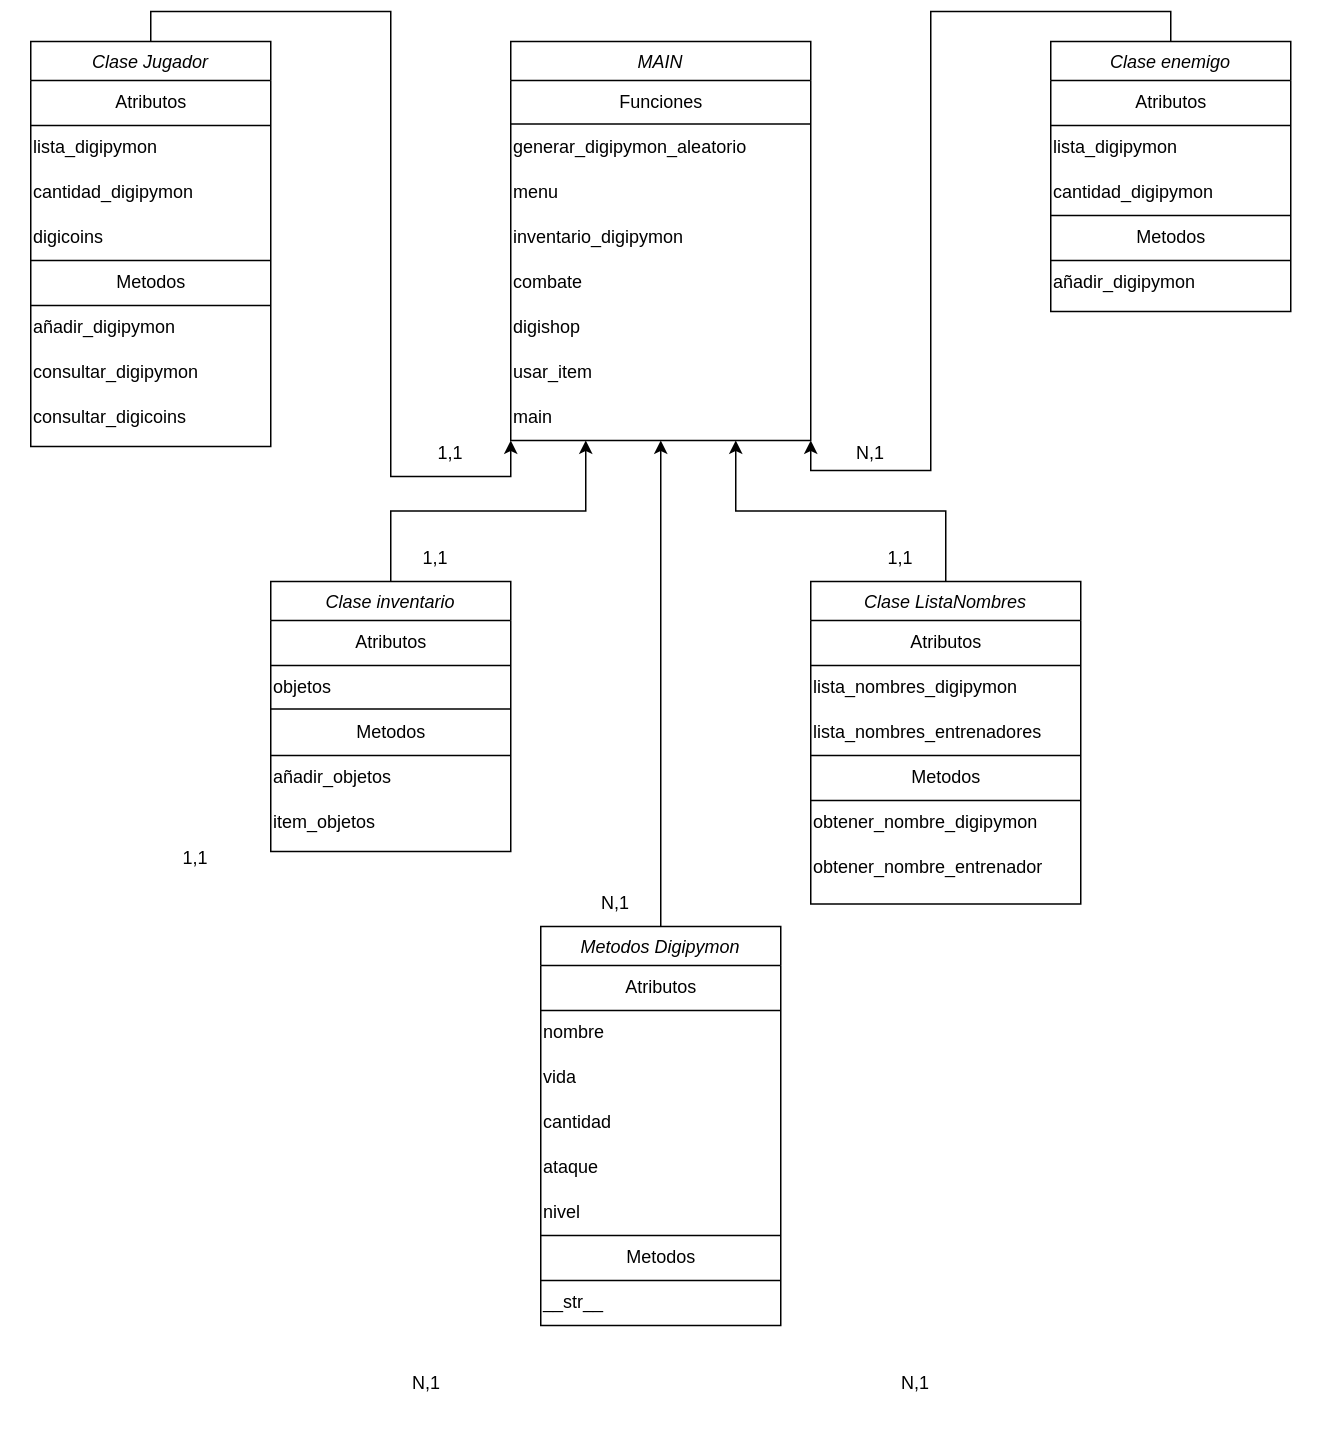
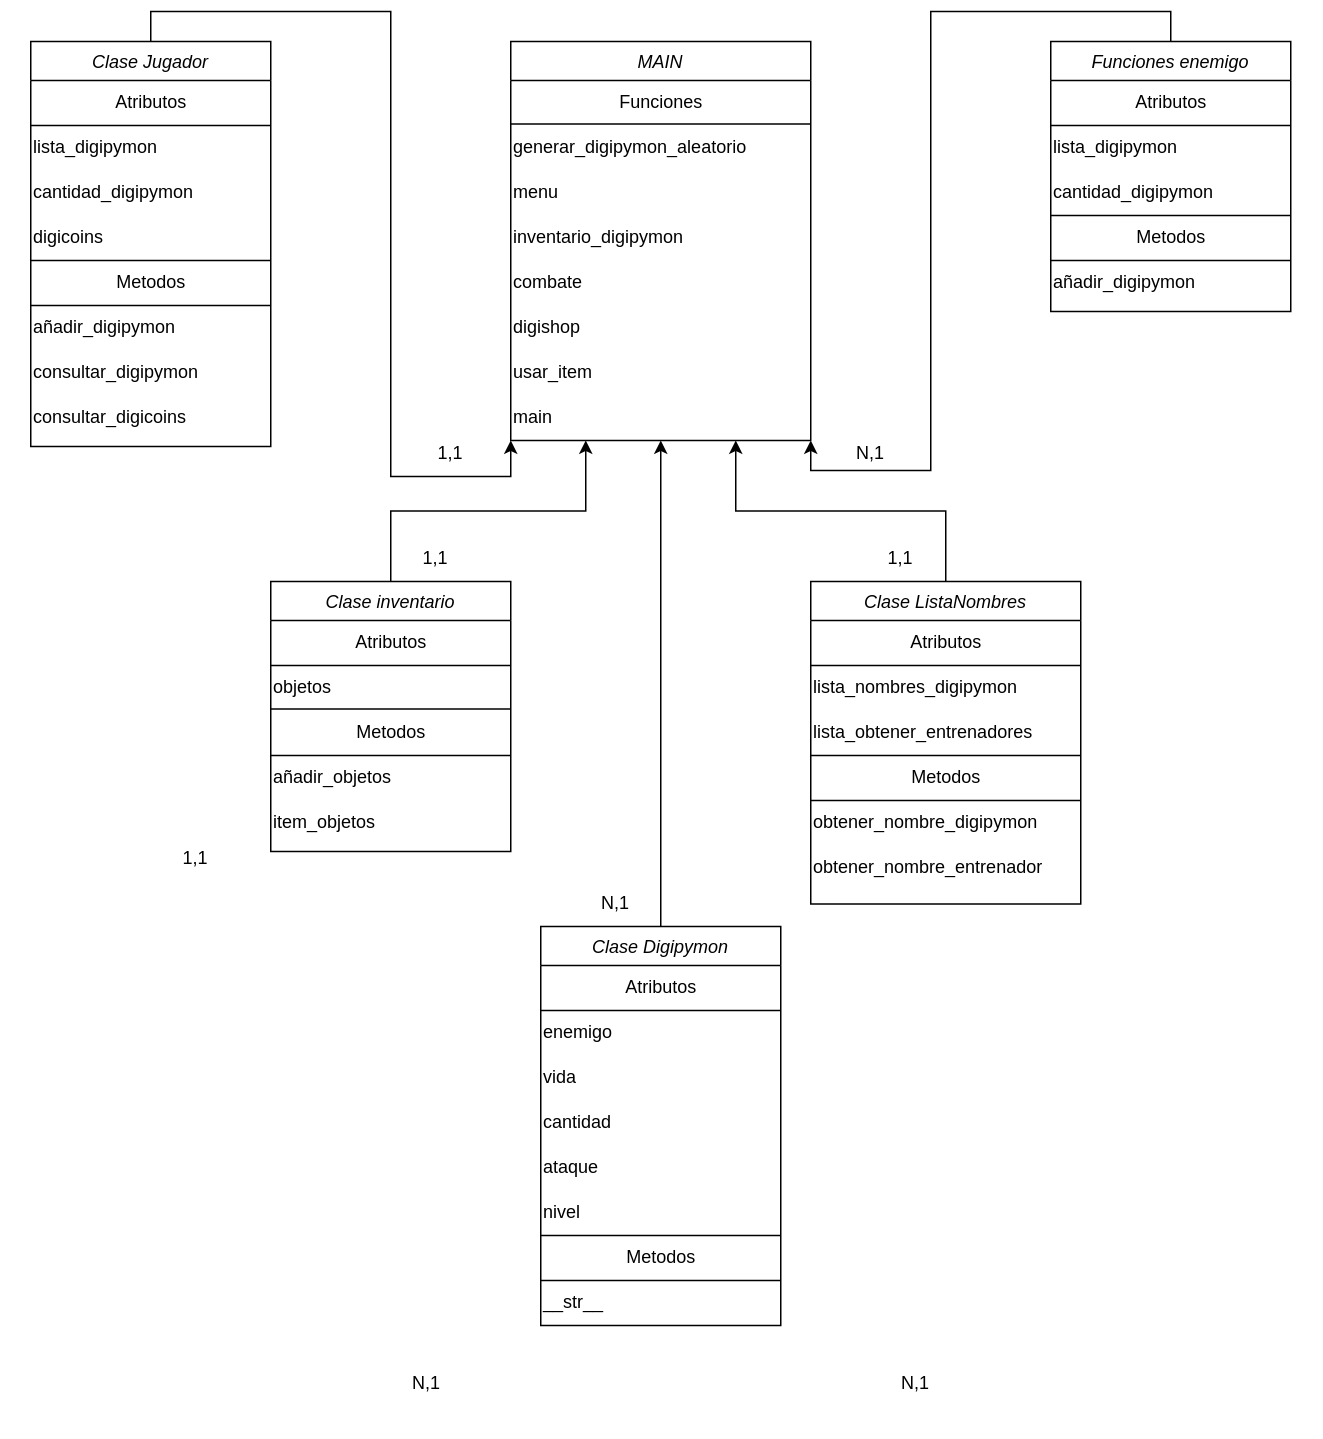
node "Clase enemigo": label "Clase enemigo" -> "Funciones enemigo"
node "lista_nombres_entrenadores": label "lista_nombres_entrenadores" -> "lista_obtener_entrenadores"
node "Metodos Digipymon": label "Metodos Digipymon" -> "Clase Digipymon"
node "nombre": label "nombre" -> "enemigo"
